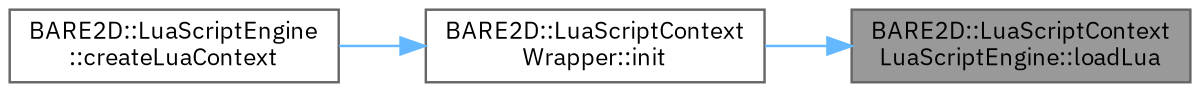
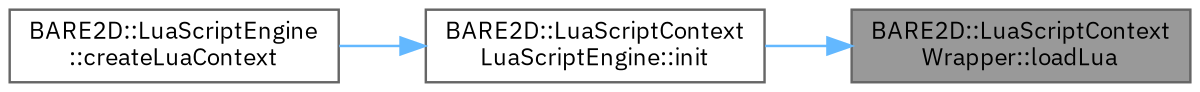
node "BARE2D::LuaScriptContext Wrapper::init": label "BARE2D::LuaScriptContext Wrapper::init" -> "BARE2D::LuaScriptContext LuaScriptEngine::init"
node "BARE2D::LuaScriptContext LuaScriptEngine::loadLua": label "BARE2D::LuaScriptContext LuaScriptEngine::loadLua" -> "BARE2D::LuaScriptContext Wrapper::loadLua"
